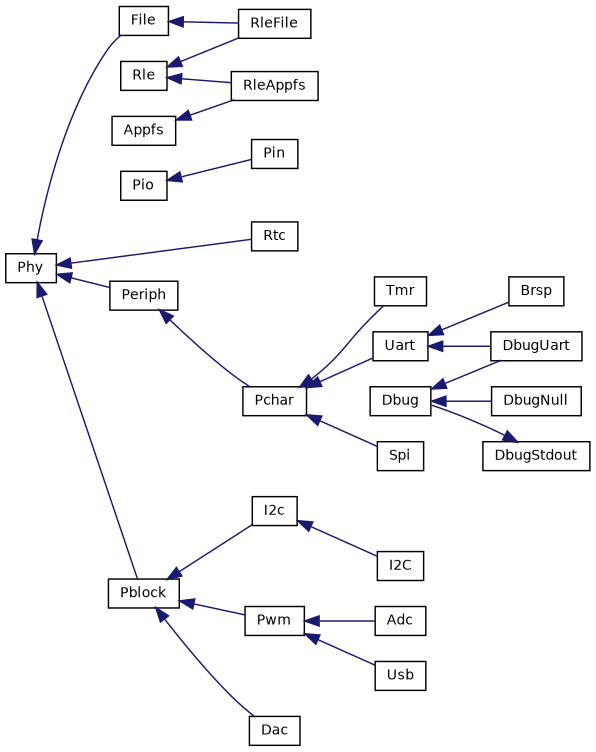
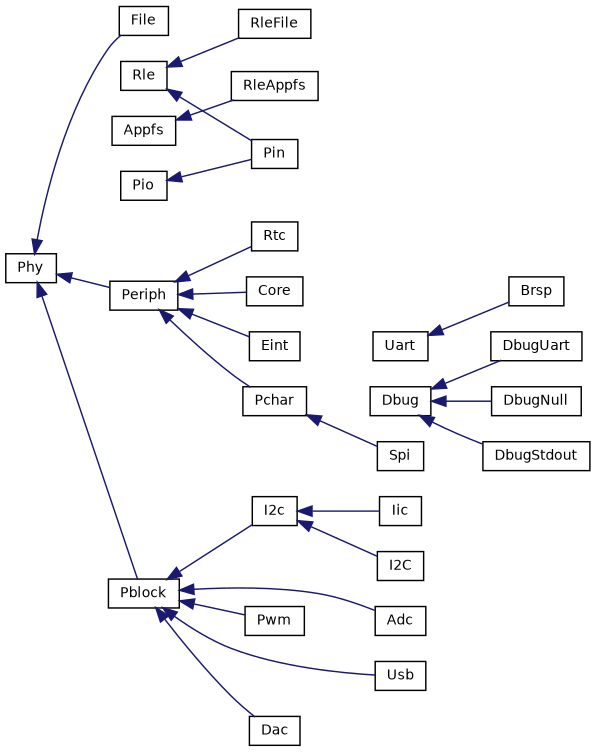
edge "RleFile" -> "File": removed
edge "RleAppfs" -> "Rle": now "Pin" -> "Rle"
edge "Rtc" -> "Phy": now "Rtc" -> "Periph"
node "Core": added
node "Tmr": removed
node "Eint": added
edge "DbugUart" -> "Uart": removed
edge "Uart" -> "Pchar": removed
edge "Dbug" -> "DbugStdout": reversed
node "Iic": added
edge "Adc" -> "Pwm": now "Adc" -> "Pblock"
edge "Usb" -> "Pwm": now "Usb" -> "Pblock"
